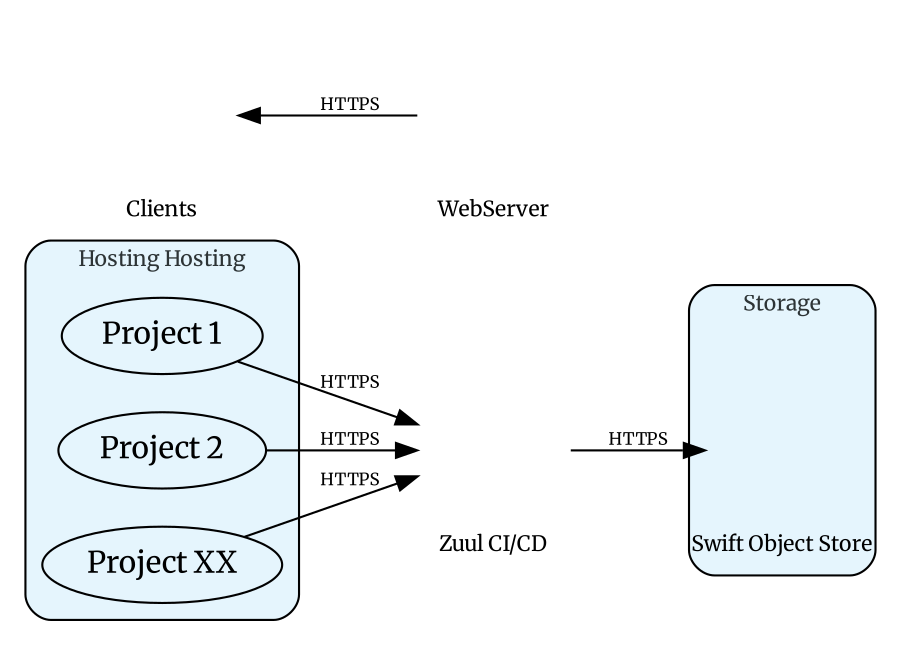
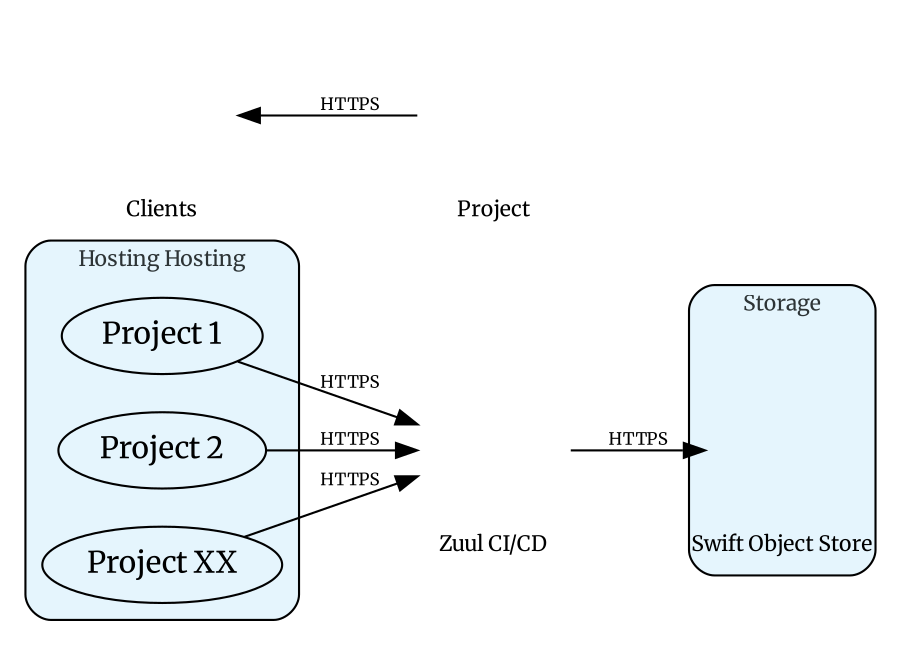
node "WebServer": label "WebServer" -> "Project"
